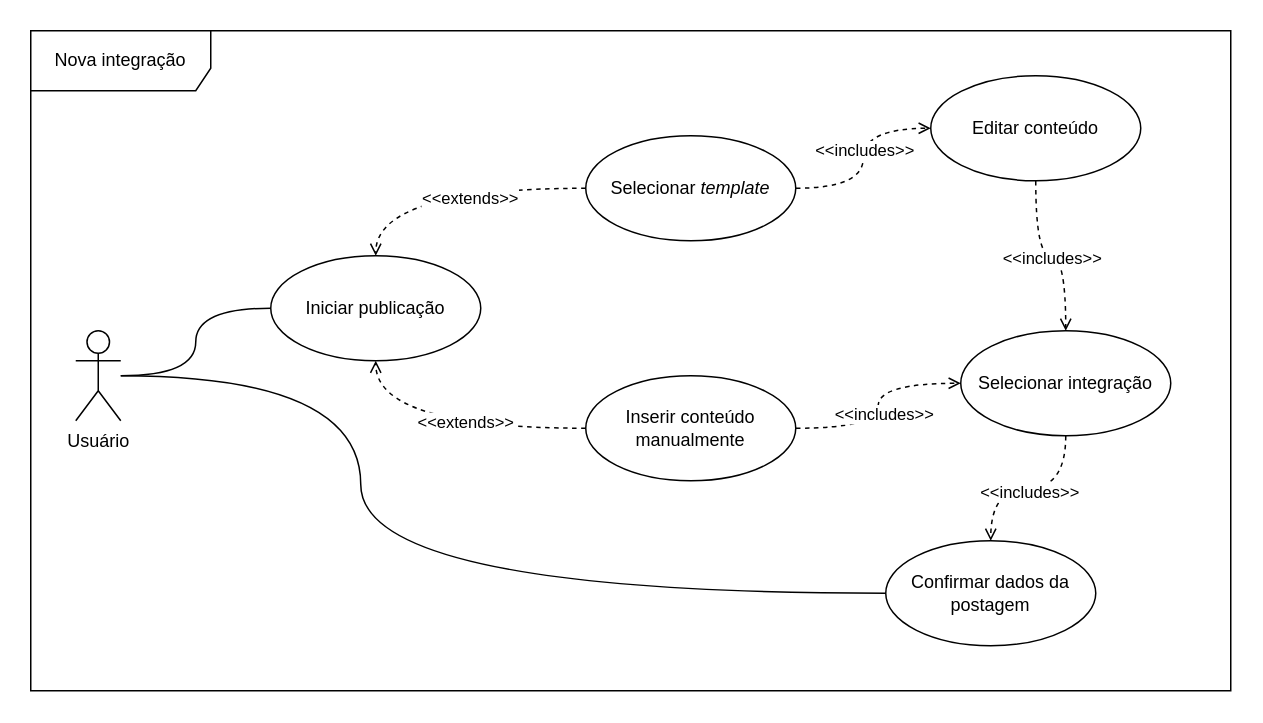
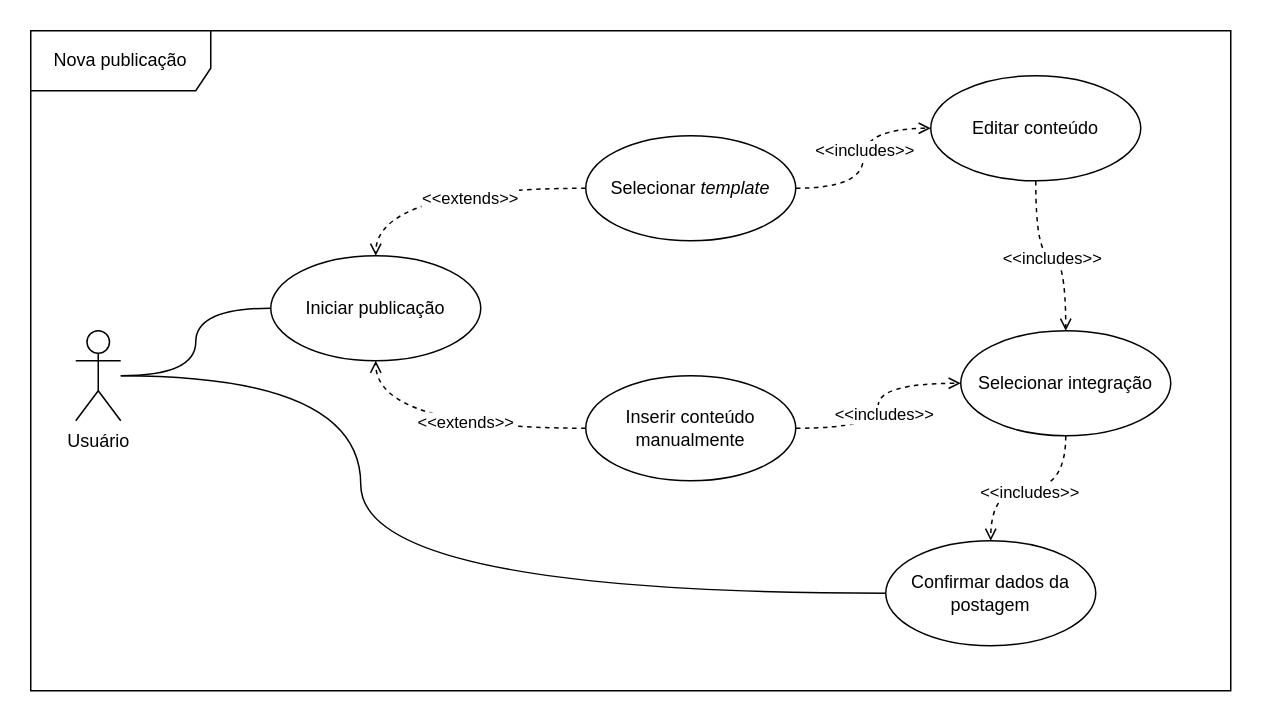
node "Nova integração": label "Nova integração" -> "Nova publicação"
